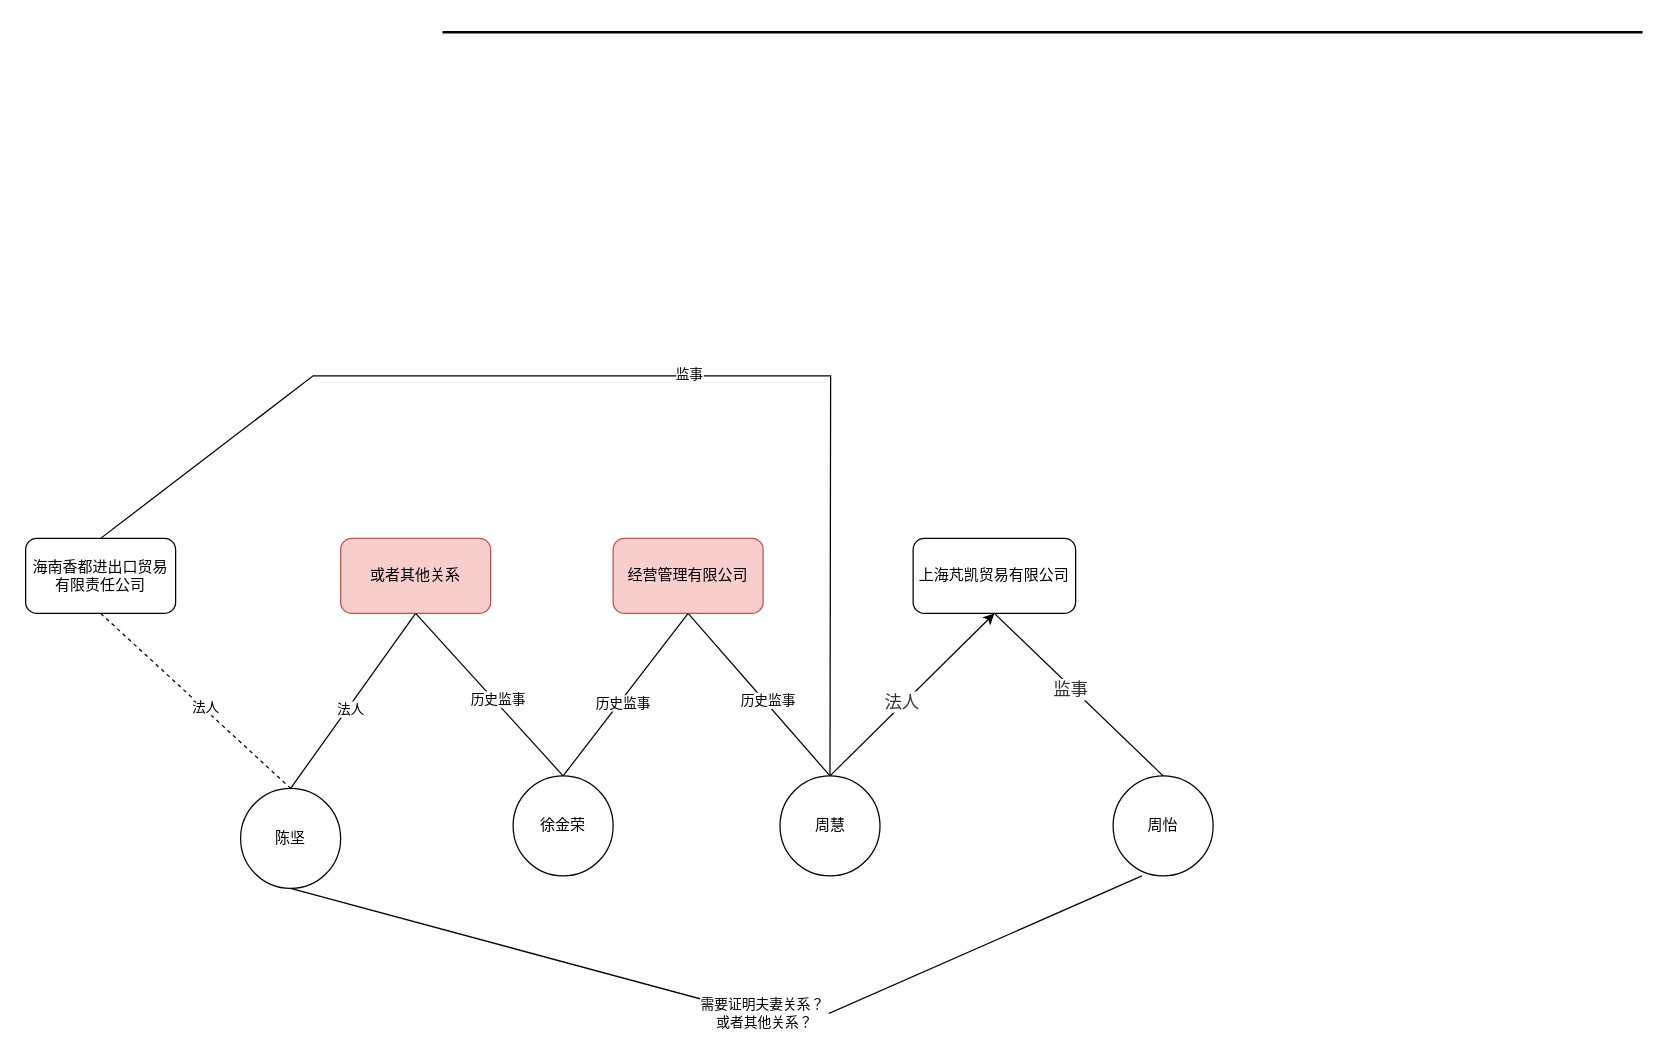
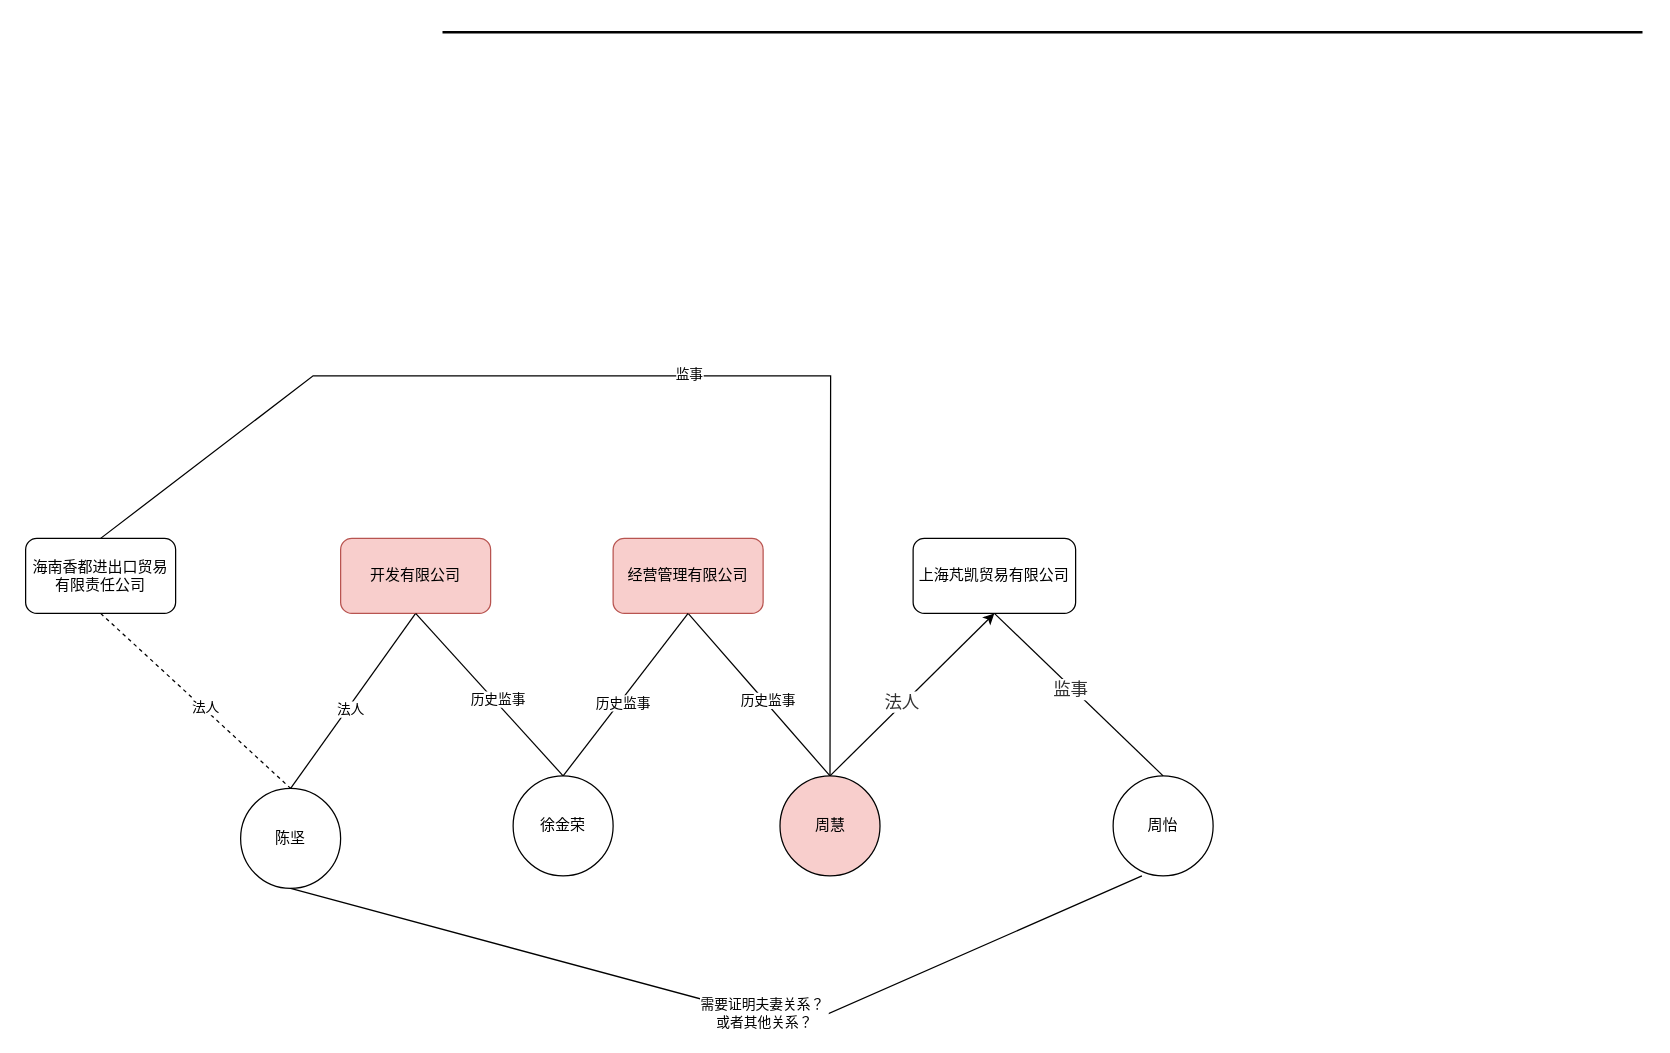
node "或者其他关系": label "或者其他关系" -> "开发有限公司"
node "周慧": fillcolor #ffffff -> #f8cecc
